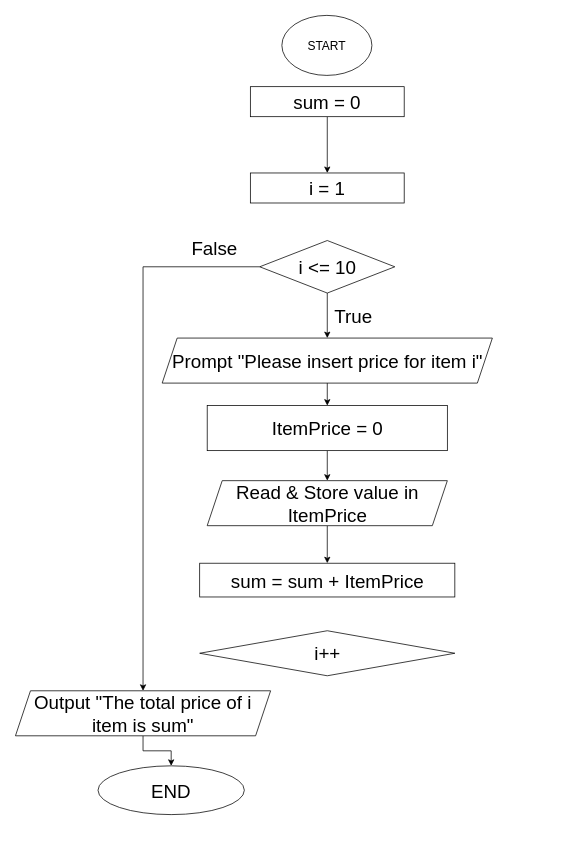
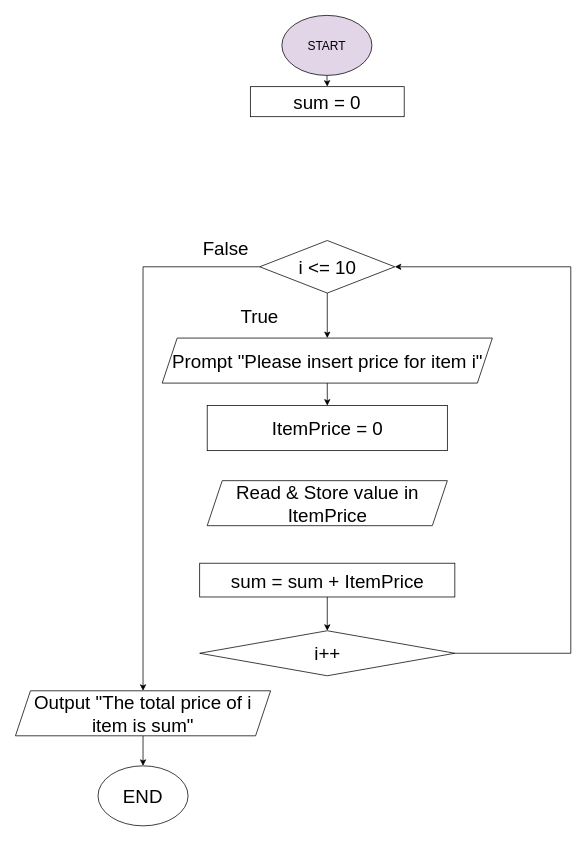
node "START": fillcolor #ffffff -> #e1d5e7
edge "START" -> "sum = 0": added
edge "sum = 0" -> "i = 1": removed
node "i = 1": removed
node "False": moved (214, 248) -> (225, 248)
node "True": moved (353, 315) -> (259, 315)
edge "i++" -> "i <= 10": added
edge "ItemPrice = 0" -> "Read & Store value in ItemPrice": removed
edge "Read & Store value in ItemPrice" -> "sum = sum + ItemPrice": removed
edge "sum = sum + ItemPrice" -> "i++": added
node "END": size 146x49 -> 90x60
